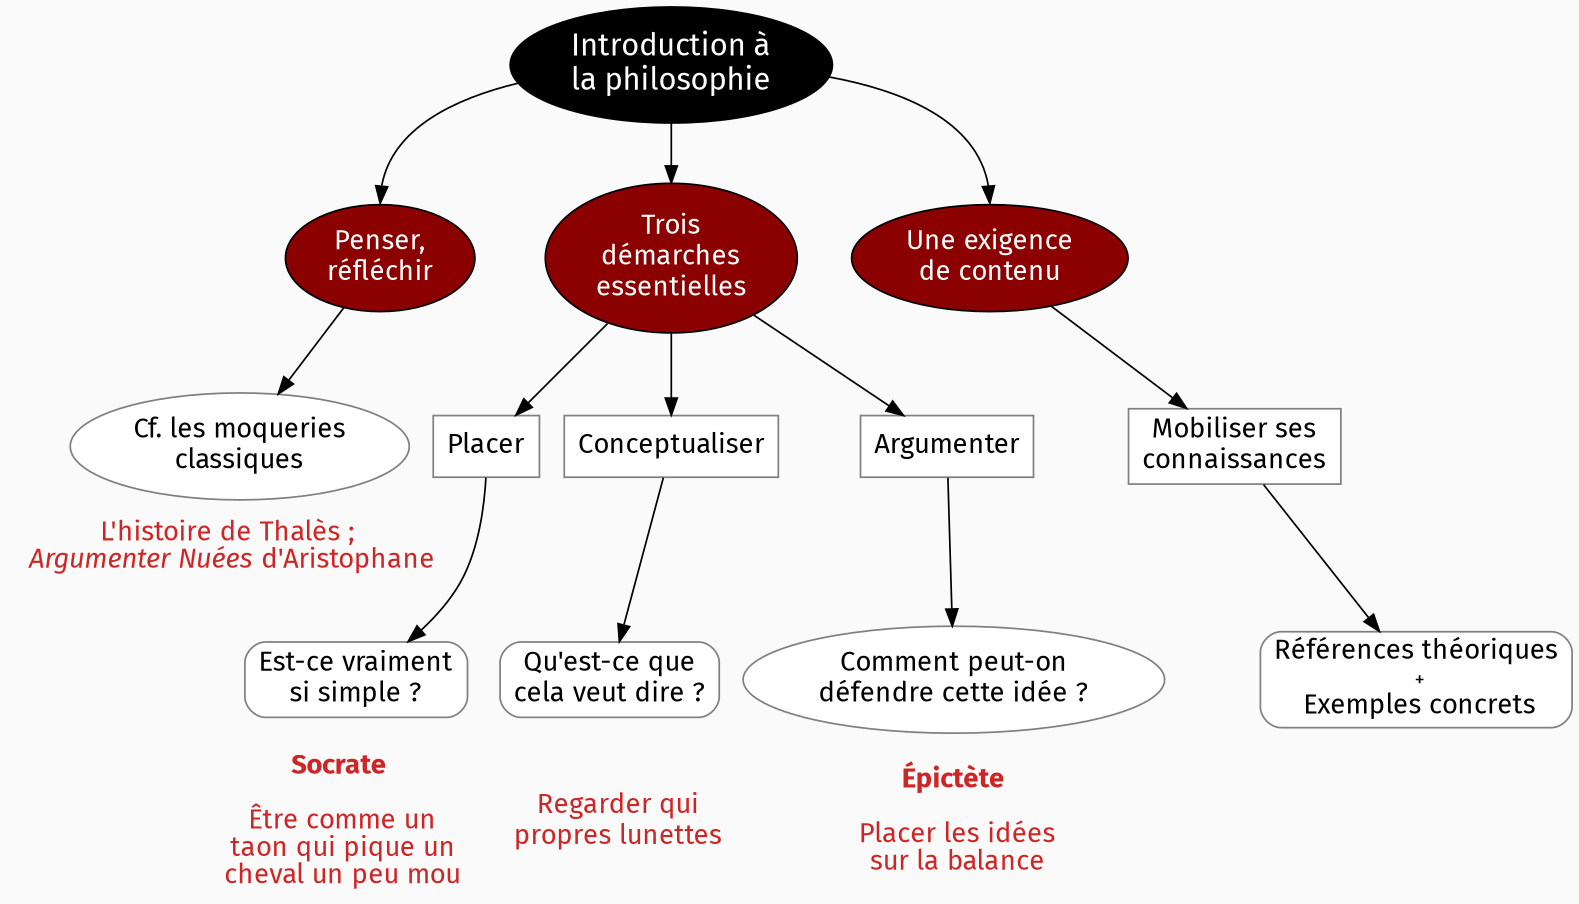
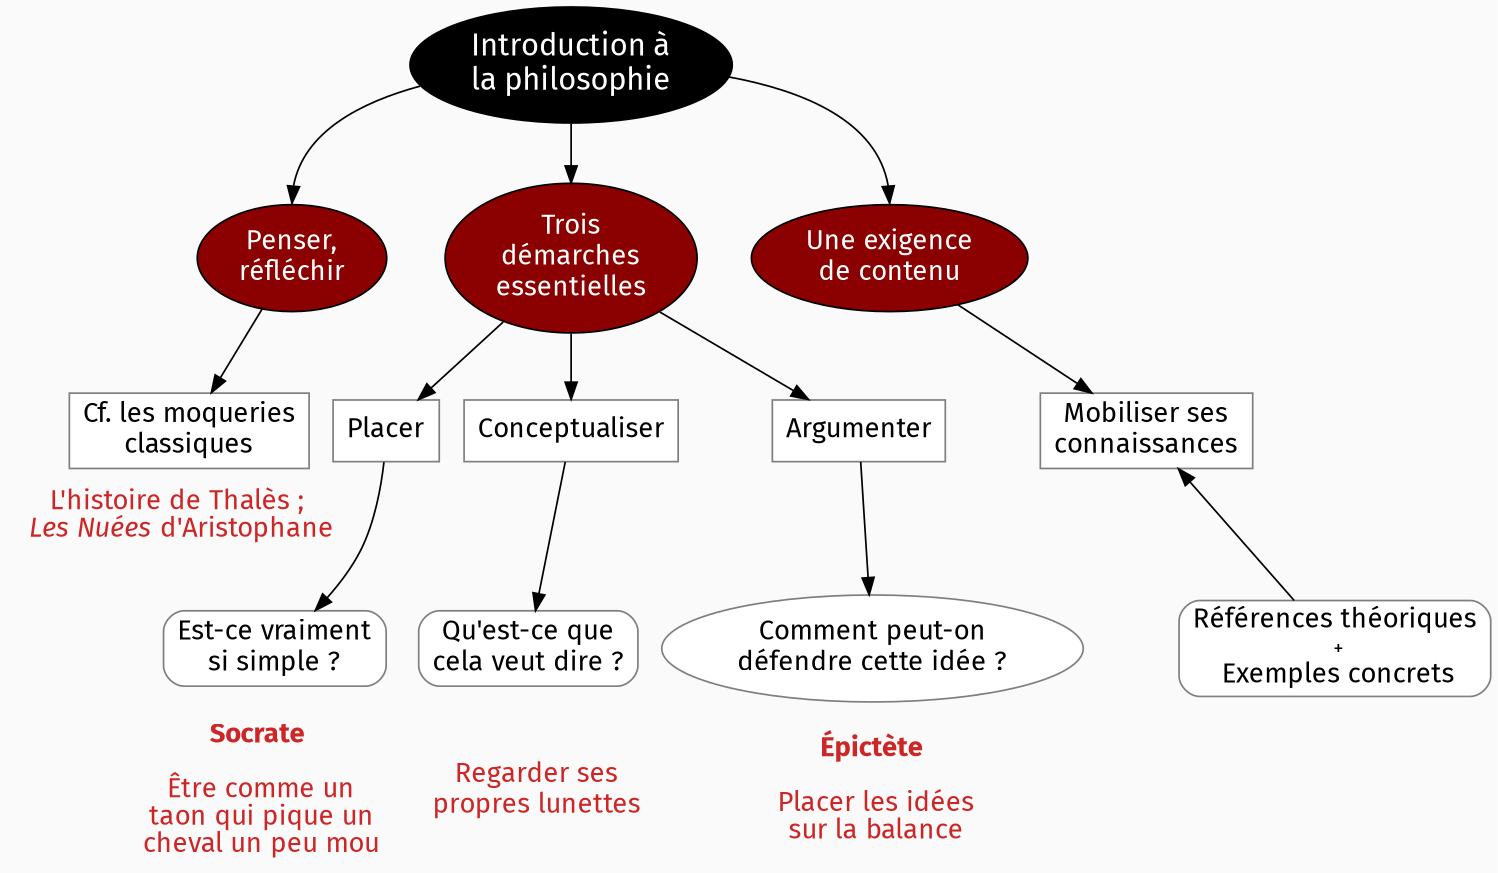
node "Cf. les moqueries classiques": shape ellipse -> box
edge "Mobiliser ses connaissances" -> "Références théoriques": reversed
node "L'histoire de Thalès ;": text "Argumenter Nuées" -> "Les Nuées"
node "Regarder qui propres lunettes": label "Regarder qui propres lunettes" -> "Regarder ses propres lunettes"
